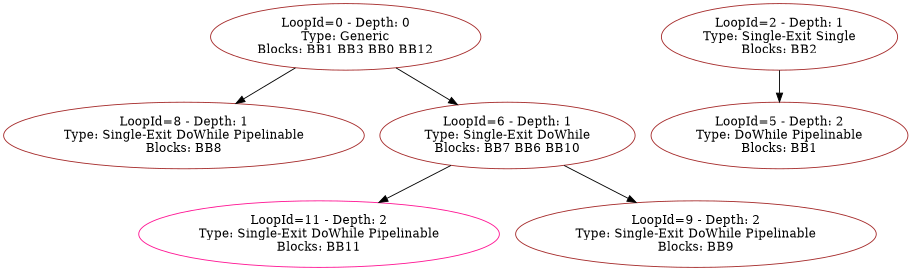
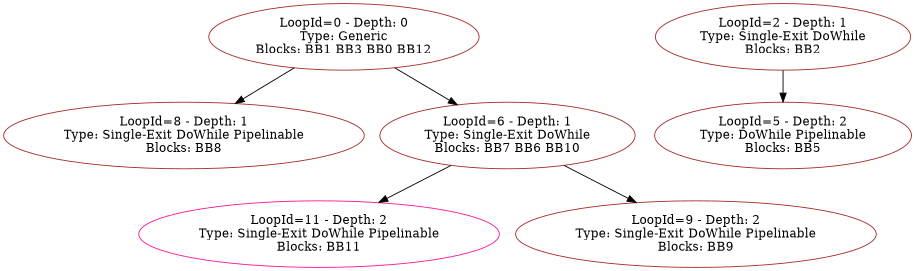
node "LoopId=2 - Depth: 1 Type: Single-Exit Single Blocks: BB2": label "LoopId=2 - Depth: 1 Type: Single-Exit Single Blocks: BB2" -> "LoopId=2 - Depth: 1 Type: Single-Exit DoWhile Blocks: BB2"
node "LoopId=5 - Depth: 2 Type: DoWhile Pipelinable Blocks: BB1": label "LoopId=5 - Depth: 2 Type: DoWhile Pipelinable Blocks: BB1" -> "LoopId=5 - Depth: 2 Type: DoWhile Pipelinable Blocks: BB5"
